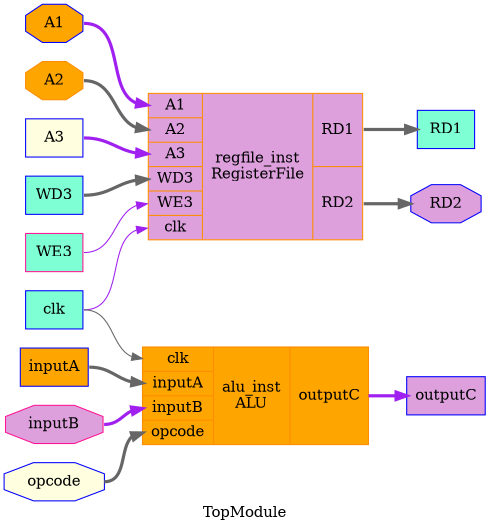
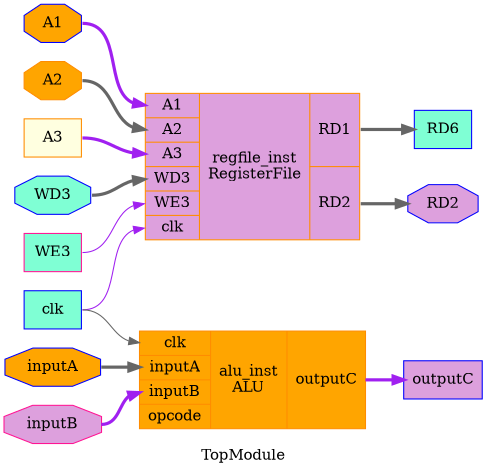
node "RD1": label "RD1" -> "RD6"
node "A3": color blue -> darkorange
node "WD3": shape box -> octagon
node "inputA": shape box -> octagon
node "opcode": removed
